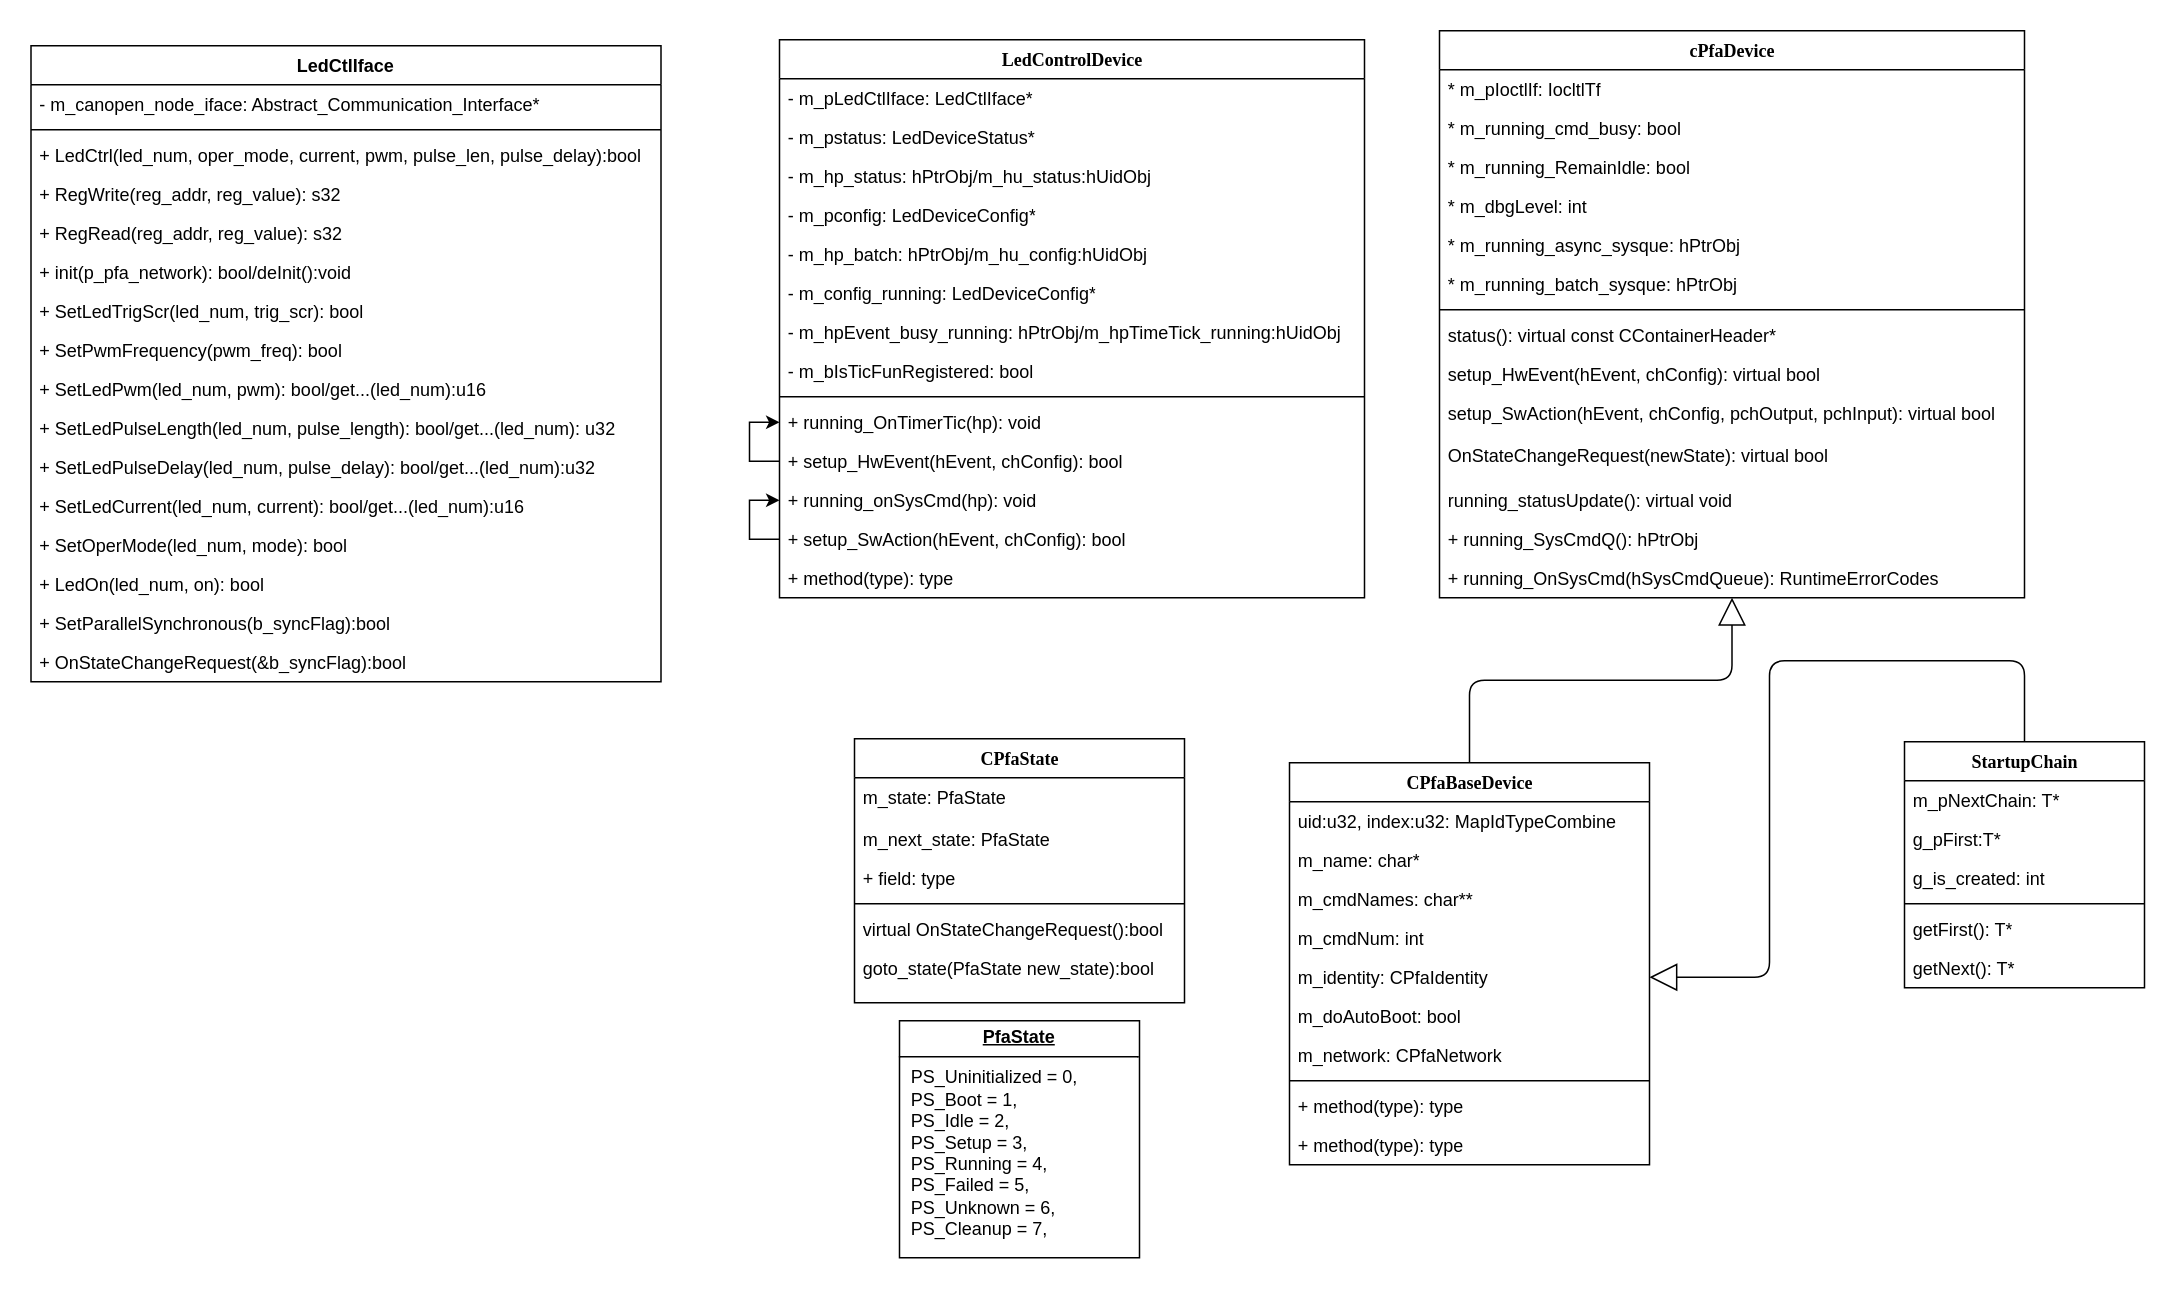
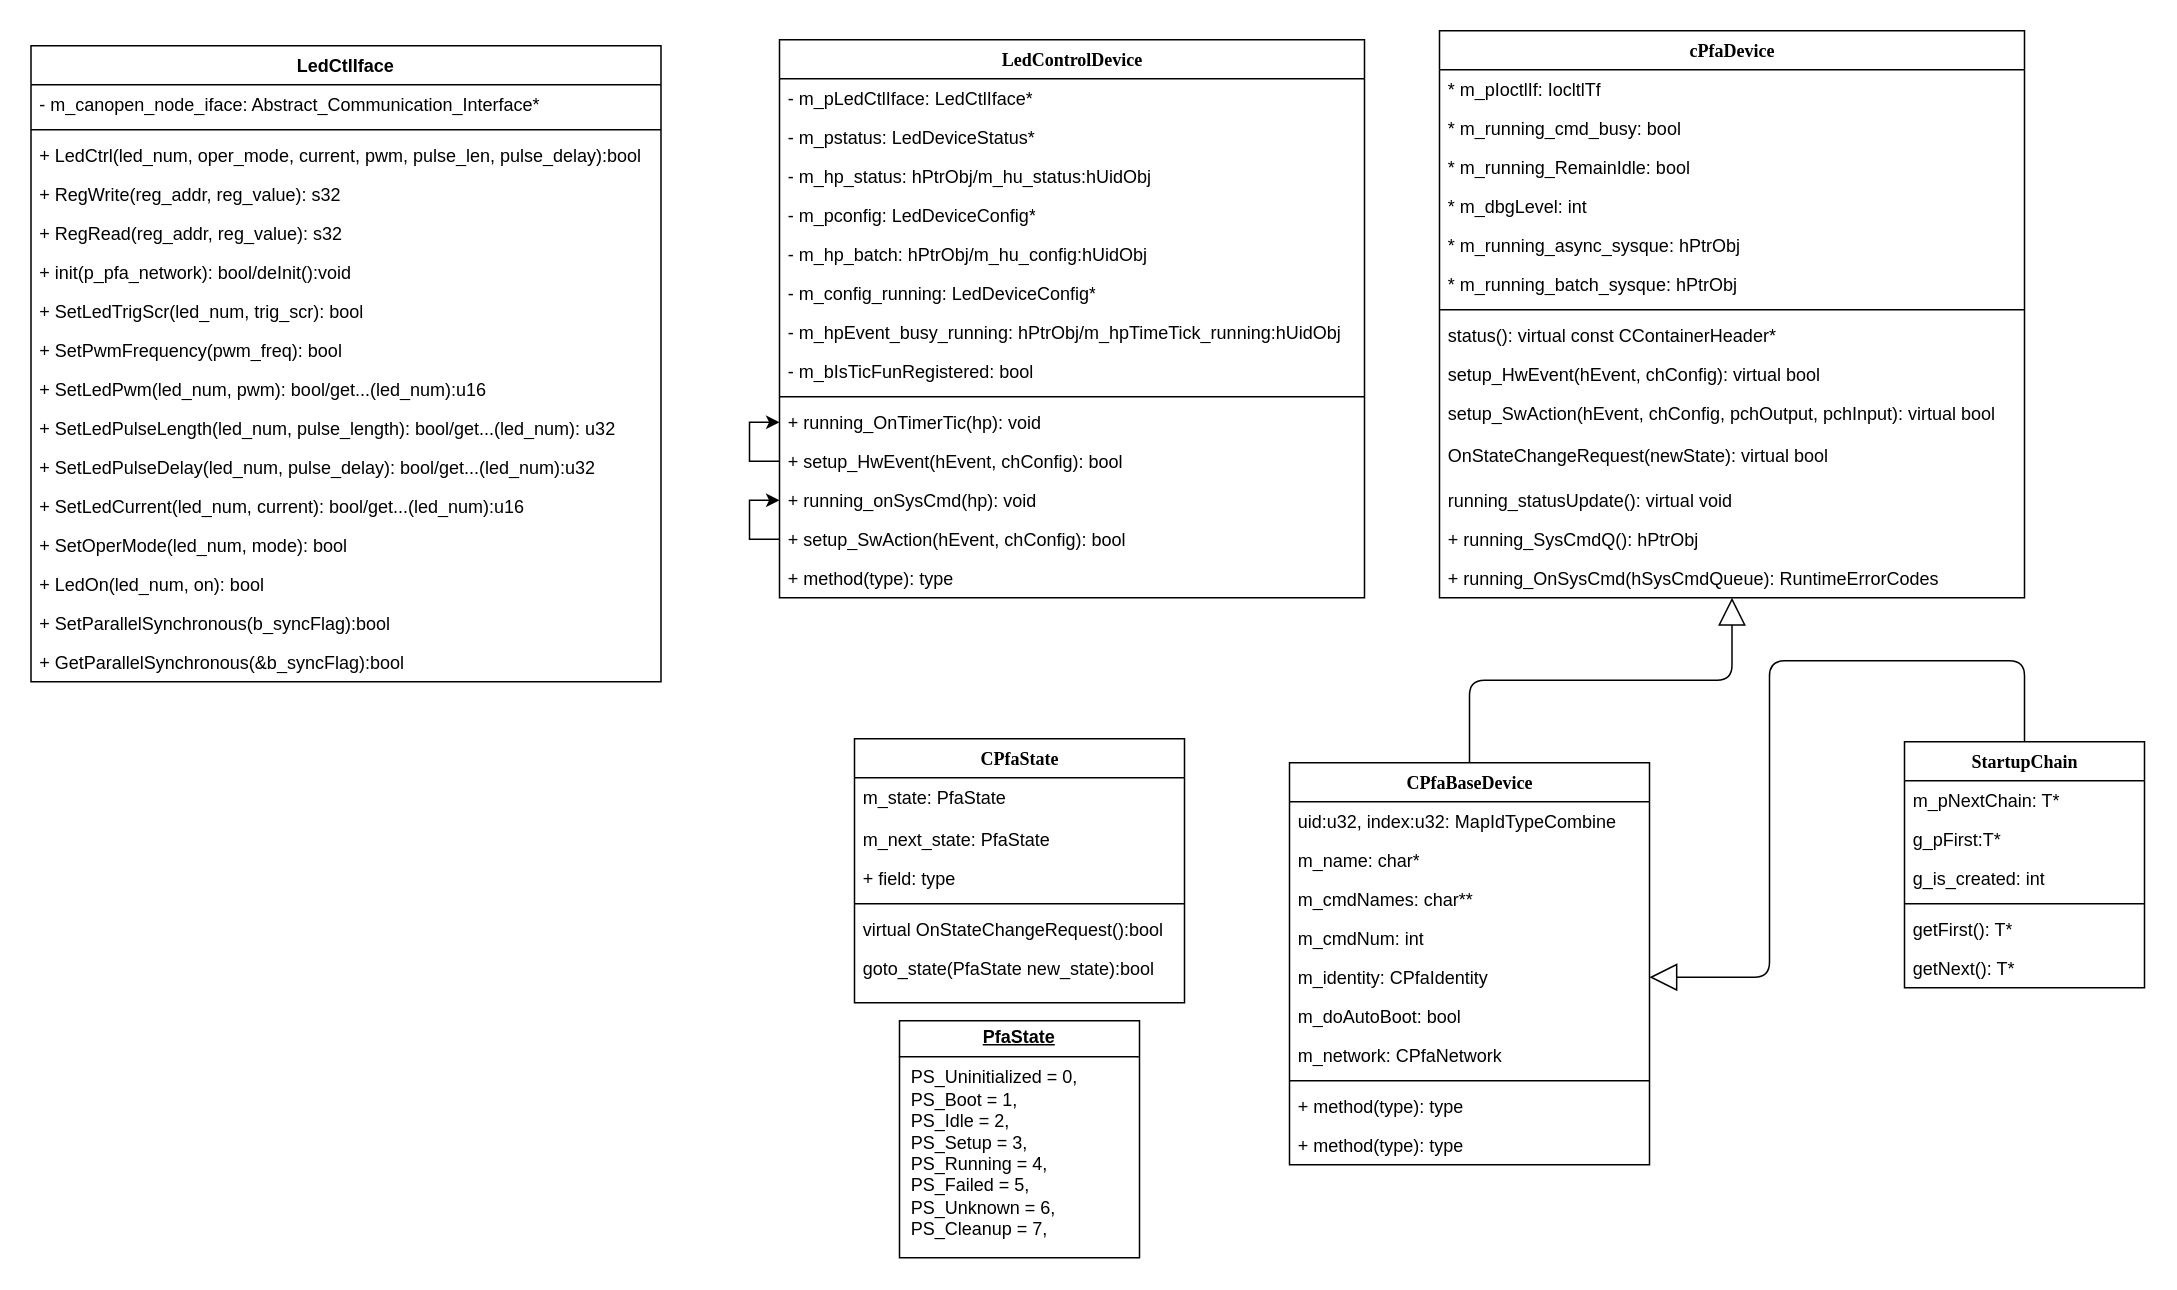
node "+ OnStateChangeRequest(&b_syncFlag):bool": label "+ OnStateChangeRequest(&b_syncFlag):bool" -> "+ GetParallelSynchronous(&b_syncFlag):bool"
